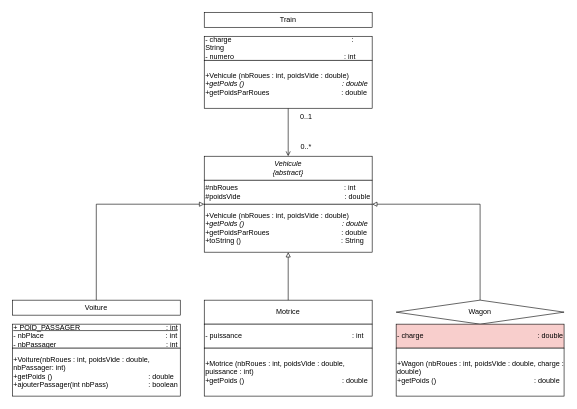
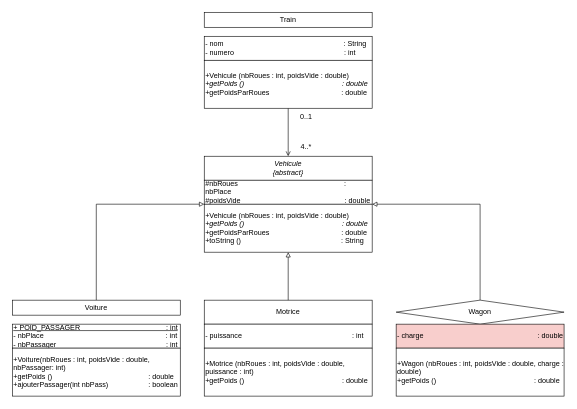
node "- charge : String - numero : int": label "- charge : String - numero : int" -> "- nom : String - numero : int"
node "0..*": label "0..*" -> "4..*"
node "#nbRoues : int #poidsVide : double": label "#nbRoues : int #poidsVide : double" -> "#nbRoues : nbPlace #poidsVide : double"
